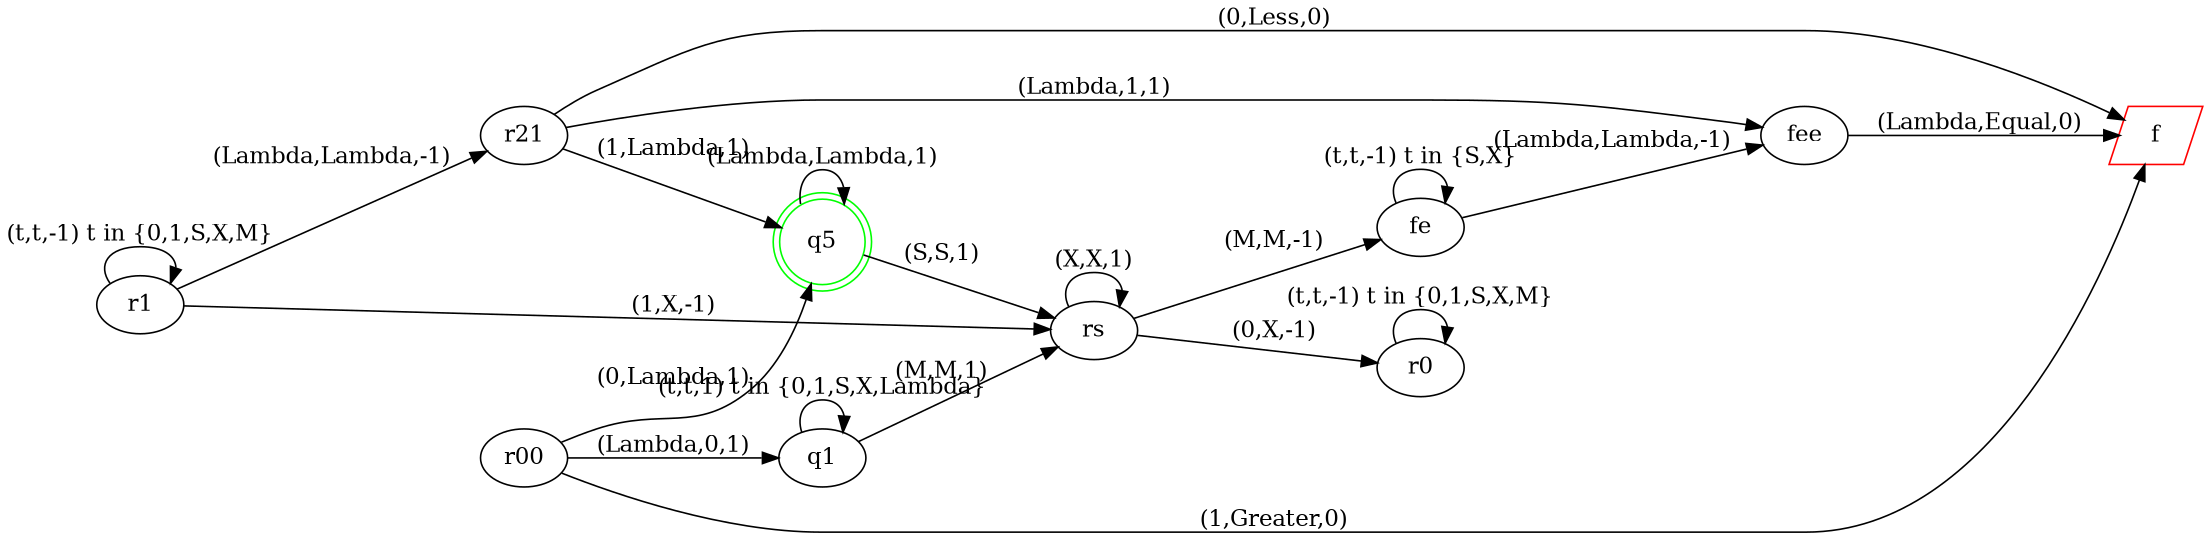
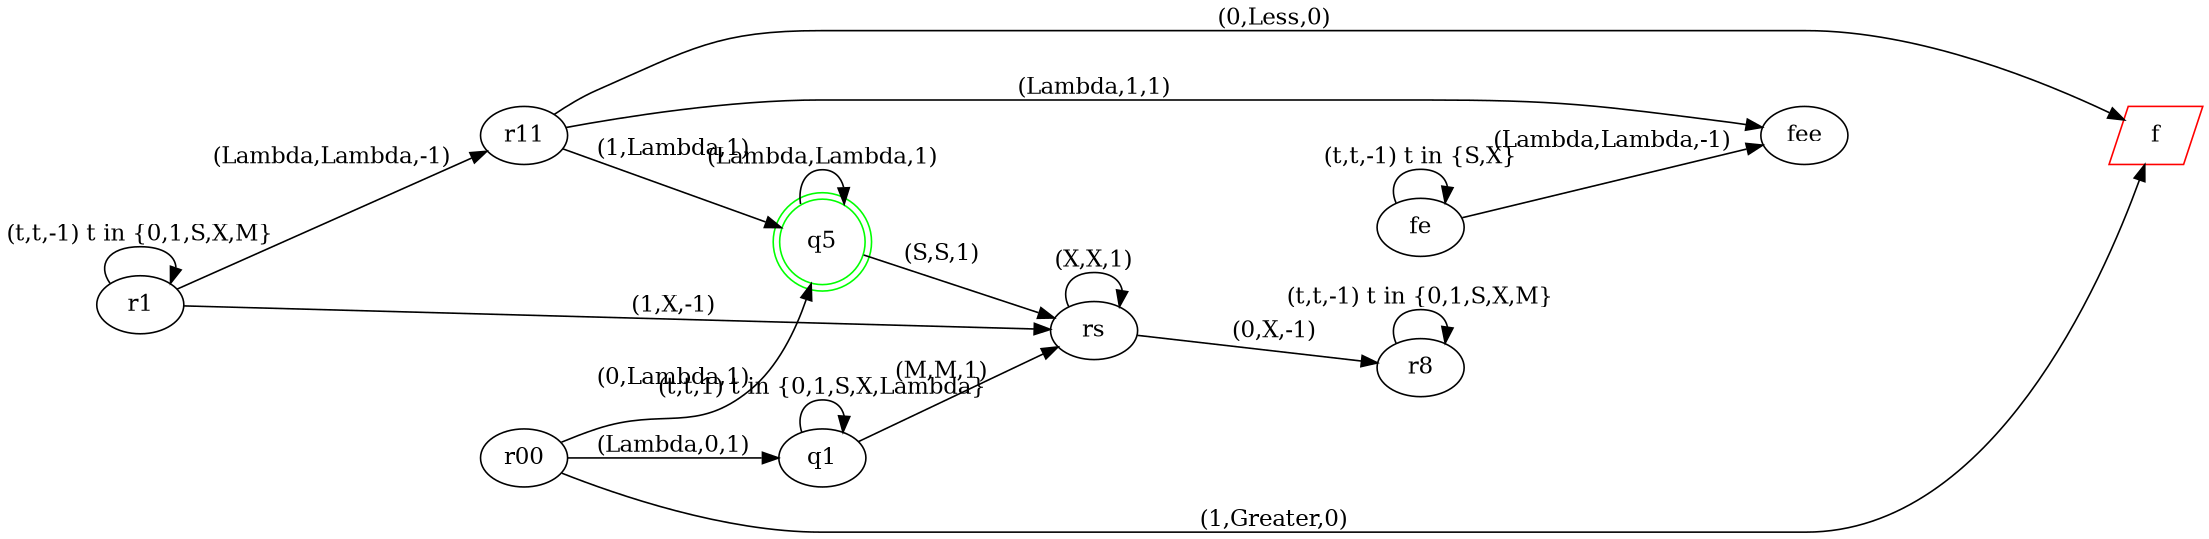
node "r21": label "r21" -> "r11"
edge "fee" -> "f": removed, label "(Lambda,Equal,0)"
edge "rs" -> "fe": removed, label "(M,M,-1)"
node "r0": label "r0" -> "r8"
